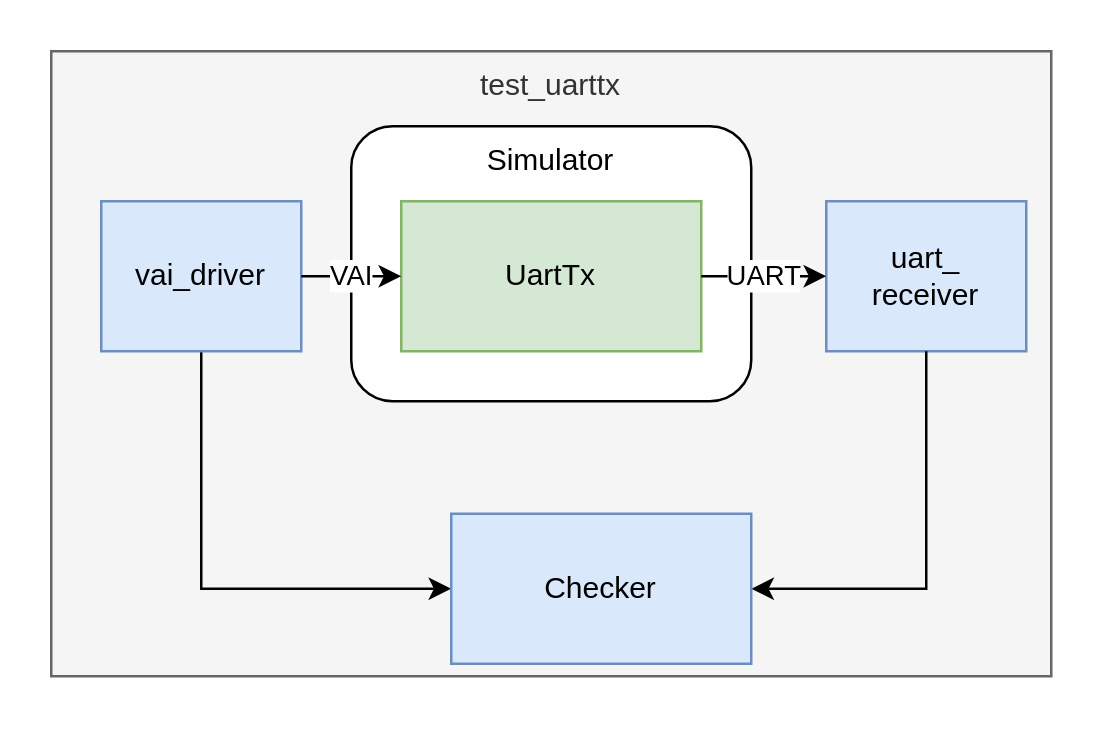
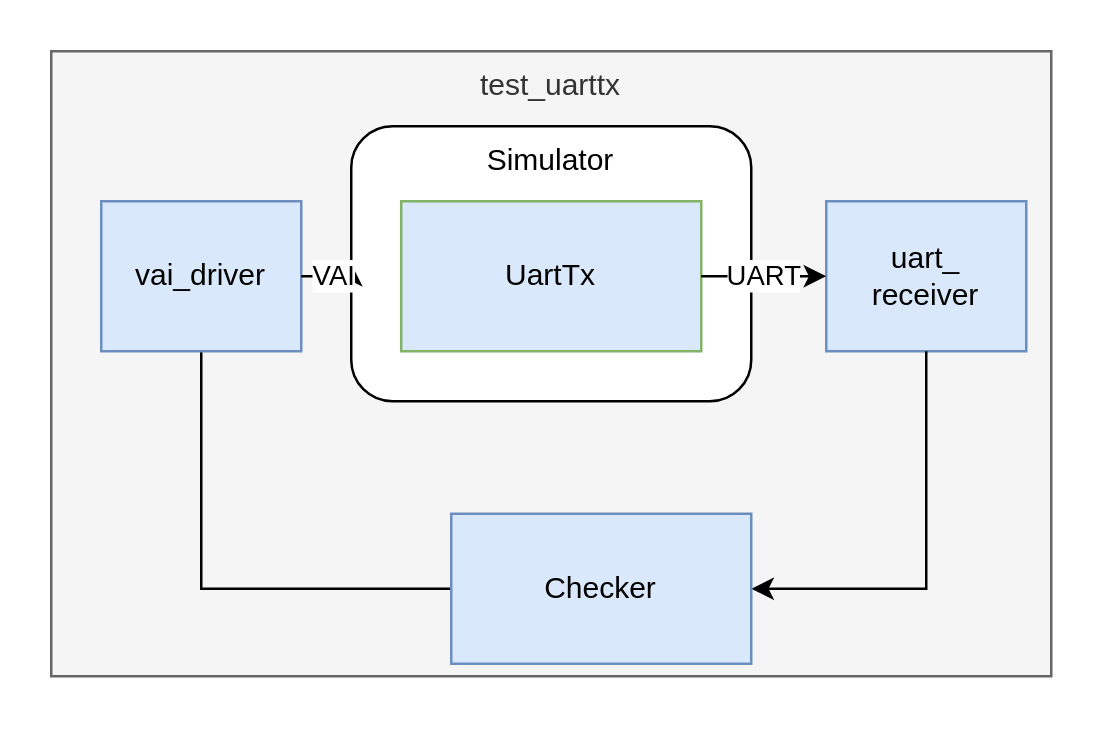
edge "vai_driver" -> "UartTx": now "vai_driver" -> "Simulator"
node "UartTx": fillcolor #d5e8d4 -> #dae8fc
edge "vai_driver" -> "Checker": arrowhead classic -> none
